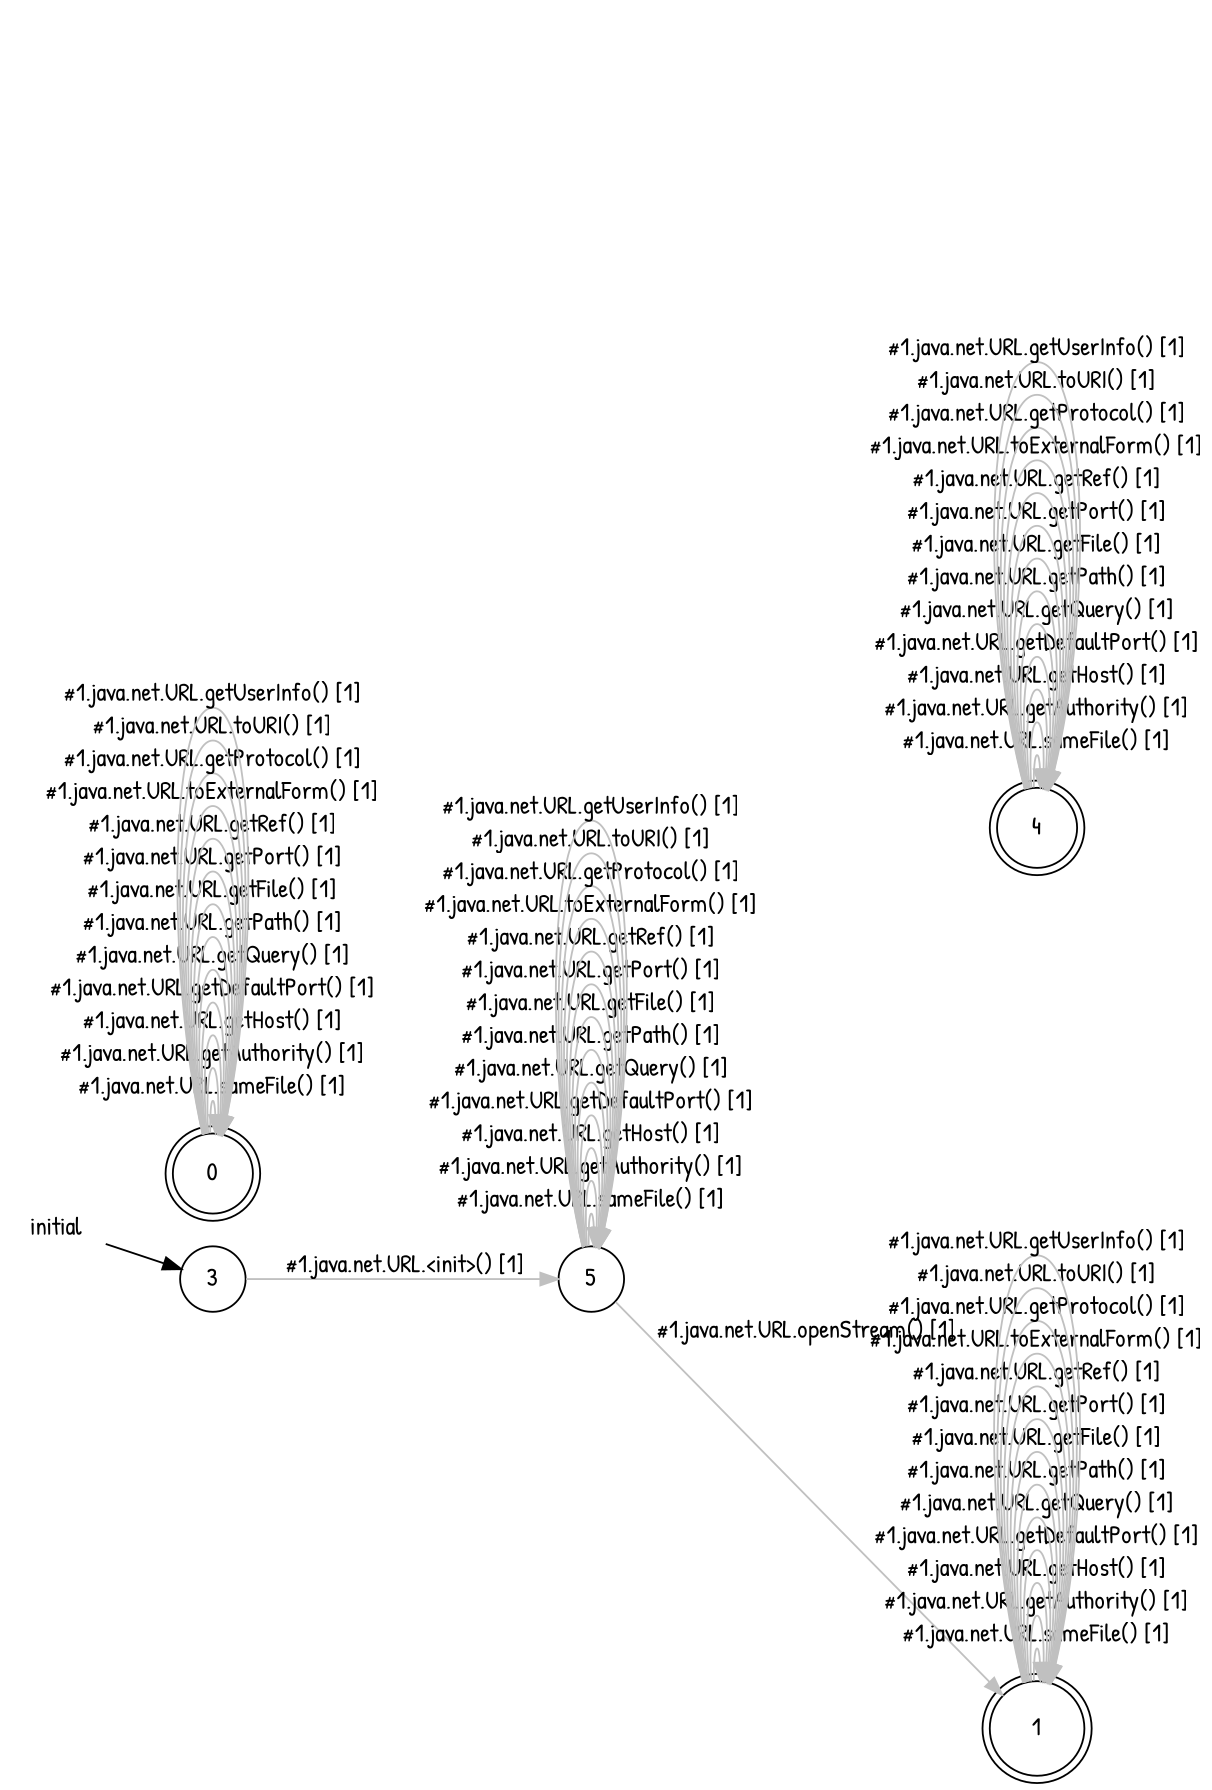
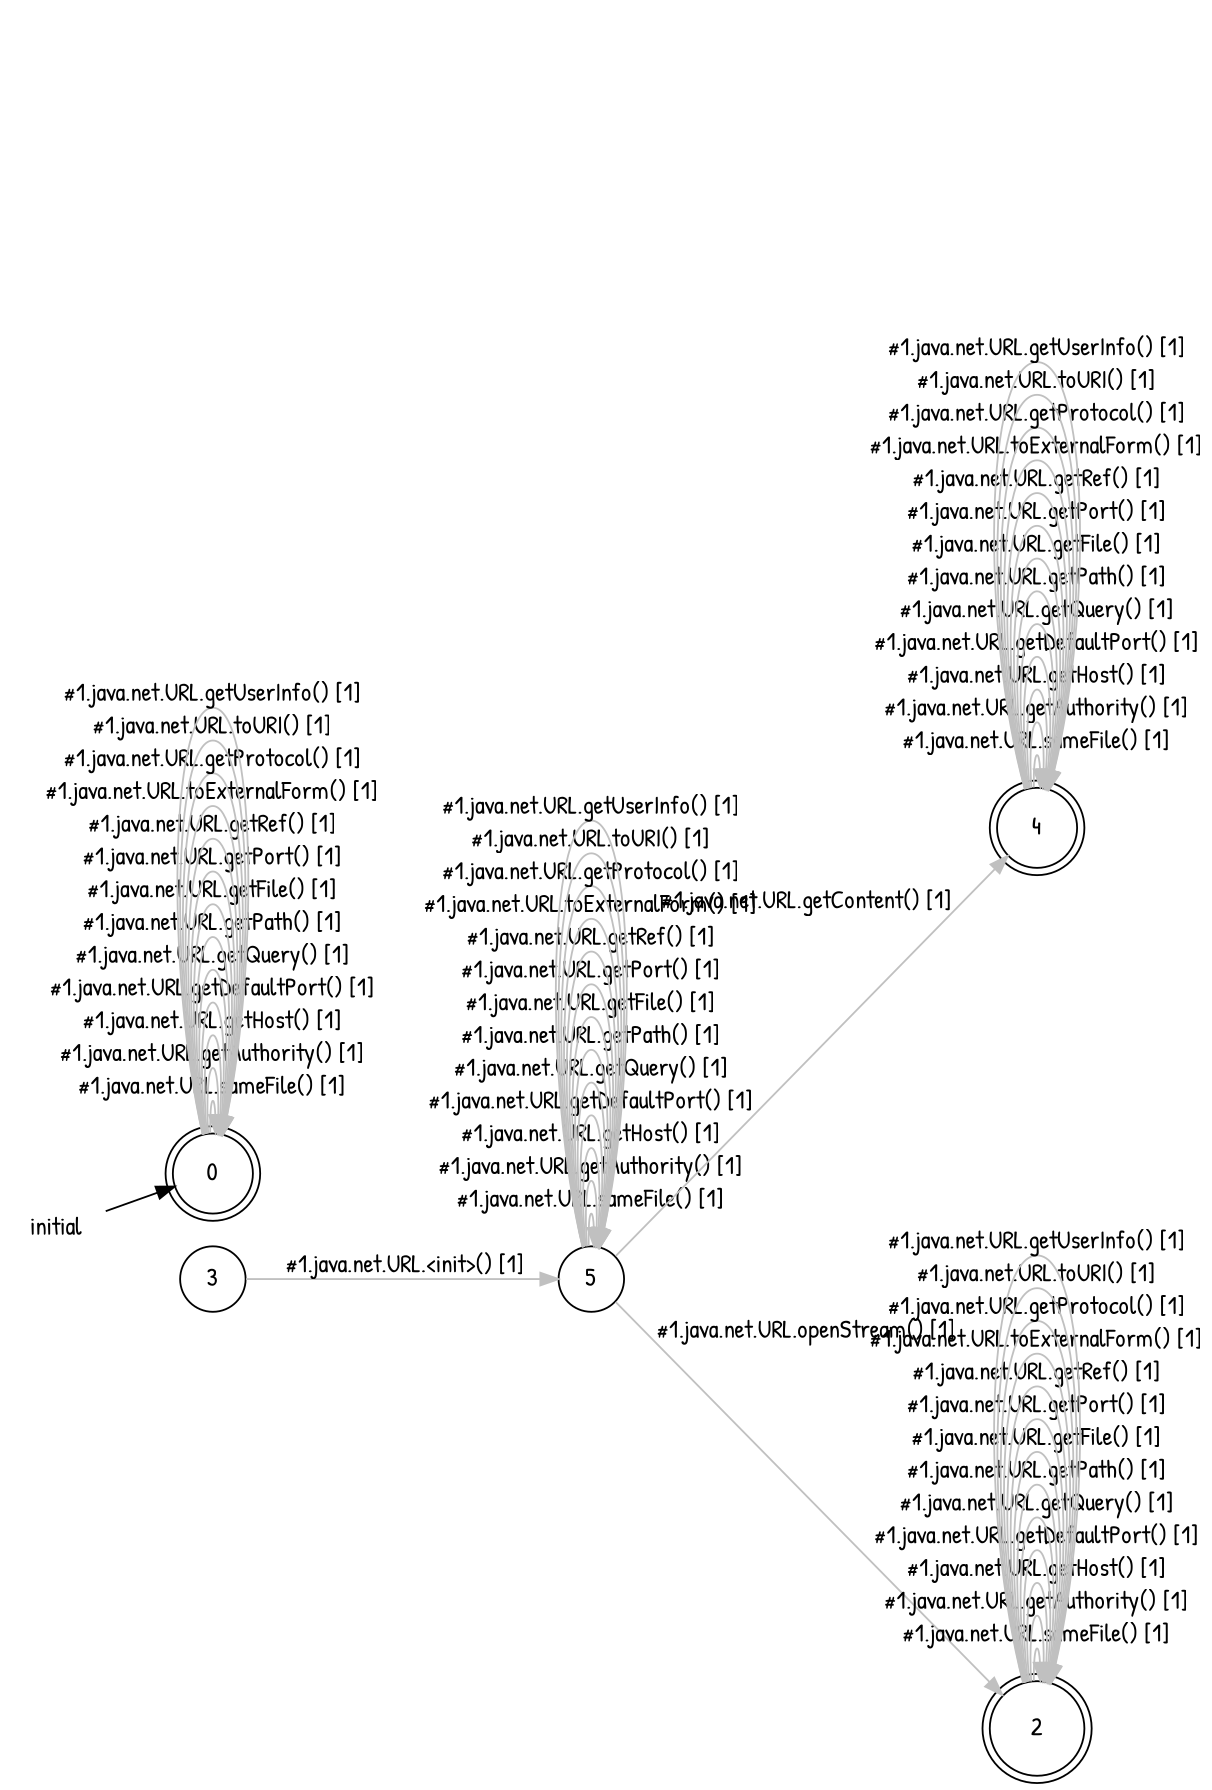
edge "5" -> "4": added, label "#1.java.net.URL.getContent() [1]"
edge "initial" -> "3": now "initial" -> "0"
node "1": label "1" -> "2"
